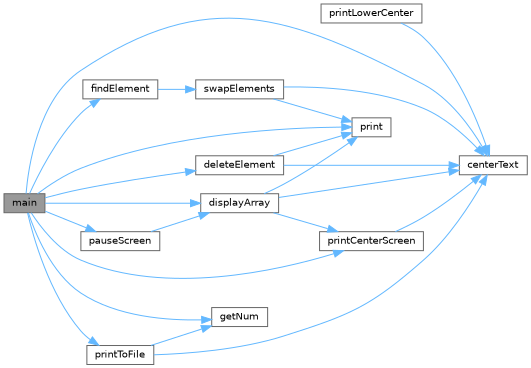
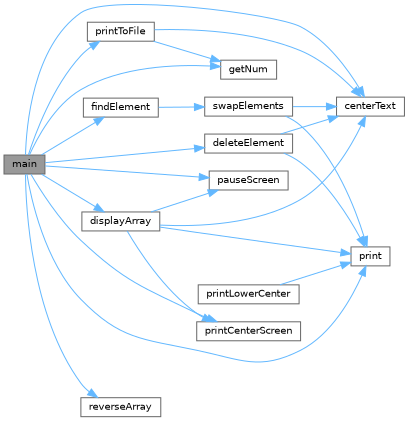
edge "printLowerCenter" -> "centerText": now "printLowerCenter" -> "print"
edge "printCenterScreen" -> "centerText": removed
edge "pauseScreen" -> "displayArray": reversed
node "reverseArray": added
